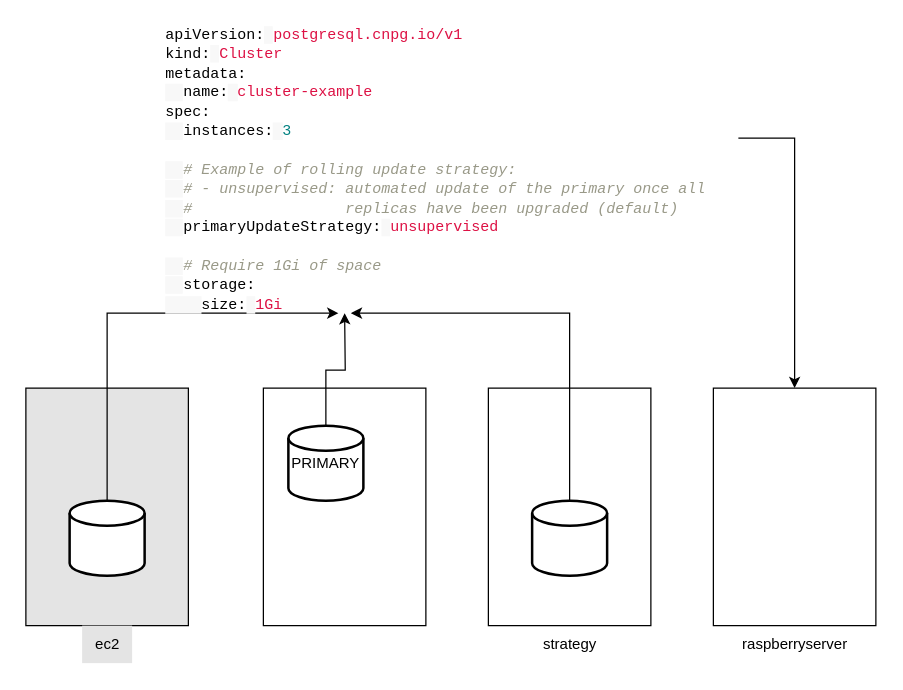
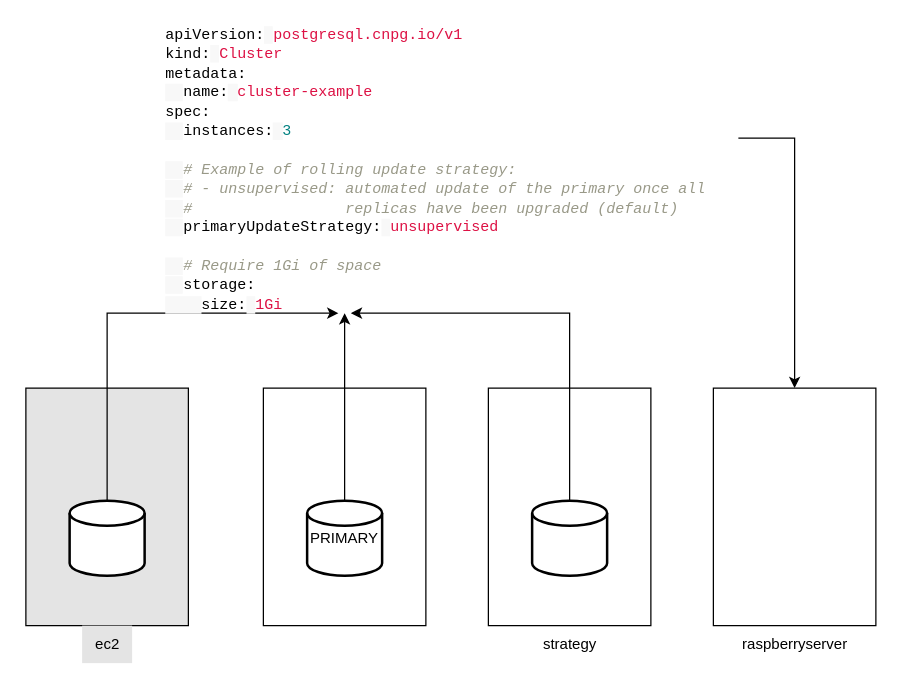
node "PRIMARY": moved (326, 463) -> (344, 538)
